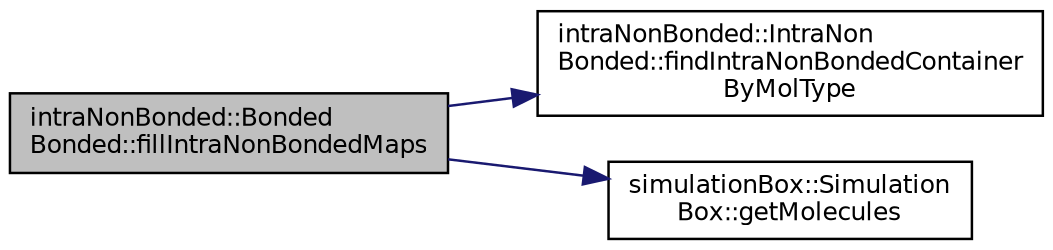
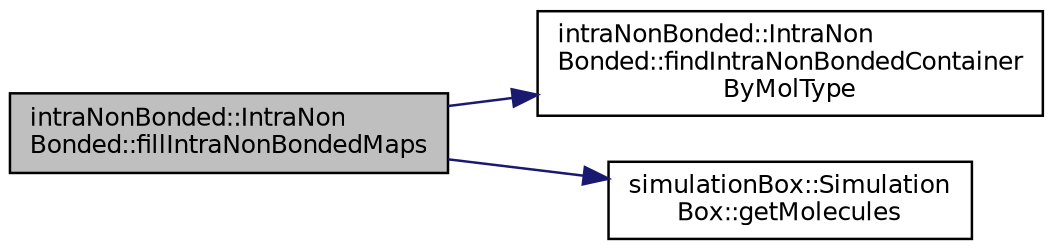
node "intraNonBonded::Bonded Bonded::fillIntraNonBondedMaps": label "intraNonBonded::Bonded Bonded::fillIntraNonBondedMaps" -> "intraNonBonded::IntraNon Bonded::fillIntraNonBondedMaps"
